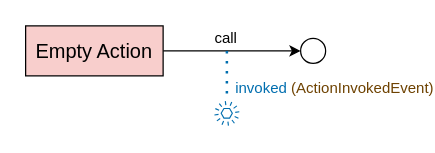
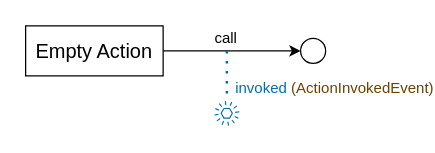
node "Empty Action": fillcolor #f8cecc -> #ffffff
